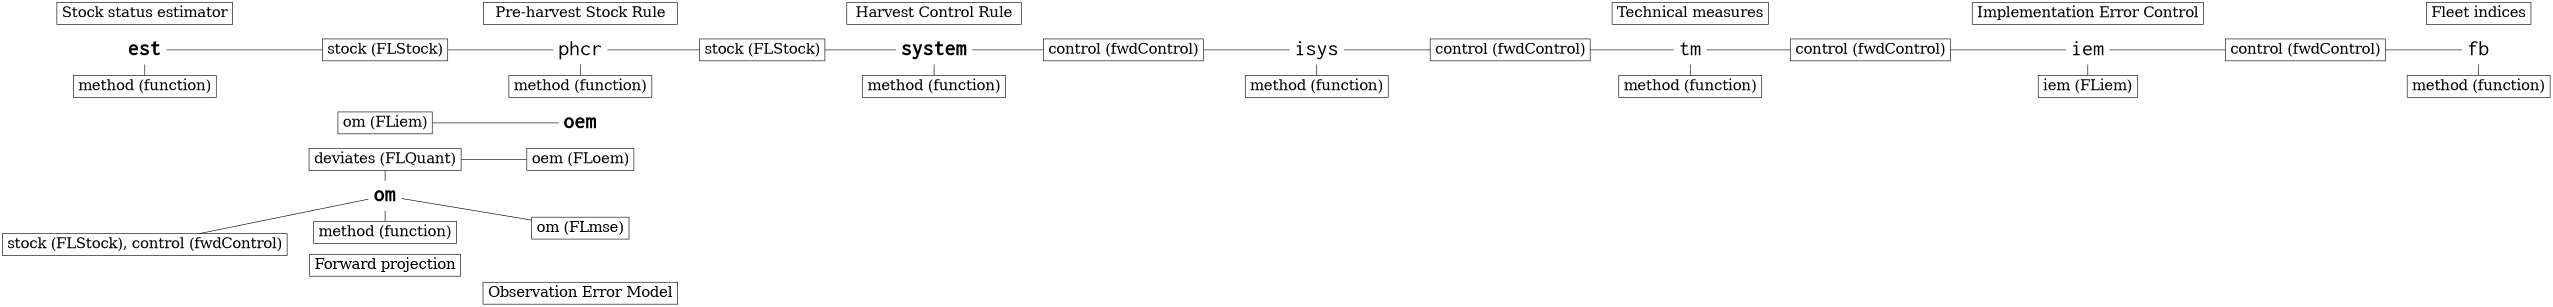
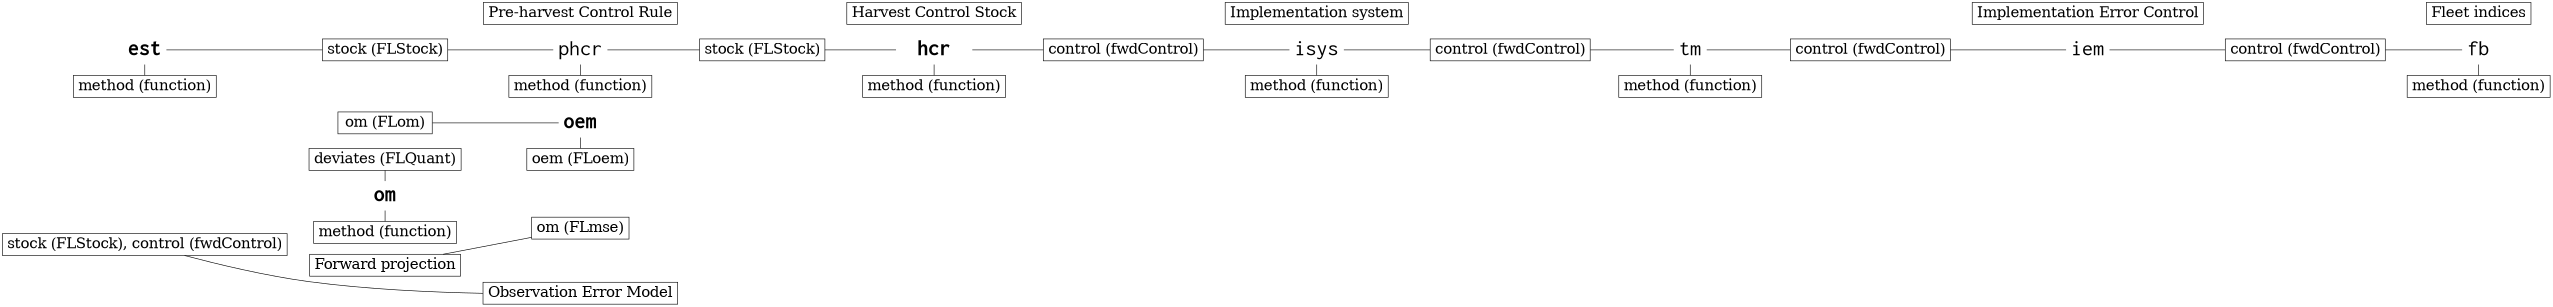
node "Stock status estimator": removed
node "Pre-harvest Stock Rule": label "Pre-harvest Stock Rule" -> "Pre-harvest Control Rule"
node "Harvest Control Rule": label "Harvest Control Rule" -> "Harvest Control Stock"
node "Implementation system": added
node "Technical measures": removed
node "system": label "system" -> "hcr"
node "iem (FLiem)": removed
node "om (FLiem)": label "om (FLiem)" -> "om (FLom)"
edge "deviates (FLQuant)" -- "oem (FLoem)": now "oem" -- "oem (FLoem)"
edge "om" -- "om (FLmse)": now "Forward projection" -- "om (FLmse)"
edge "om" -- "stock (FLStock), control (fwdControl)": now "Observation Error Model" -- "stock (FLStock), control (fwdControl)"
